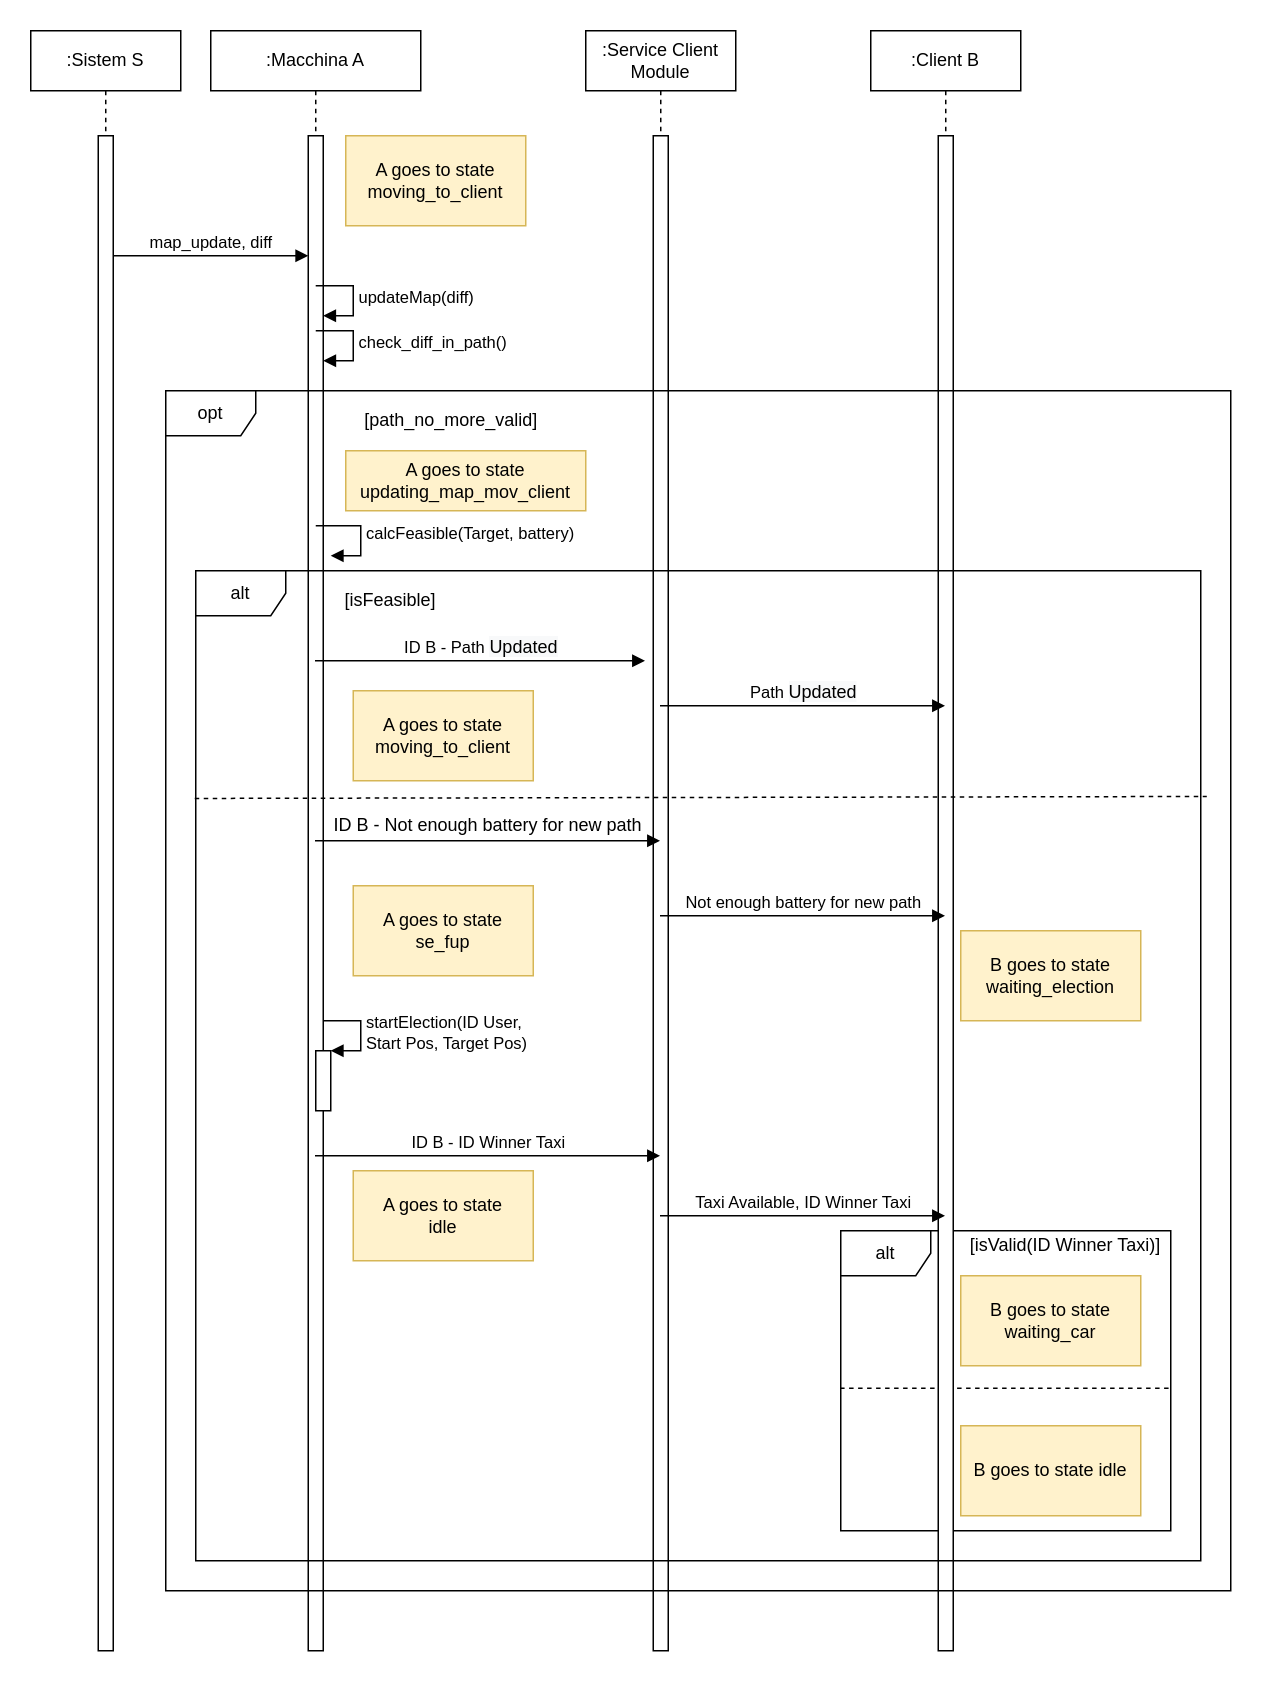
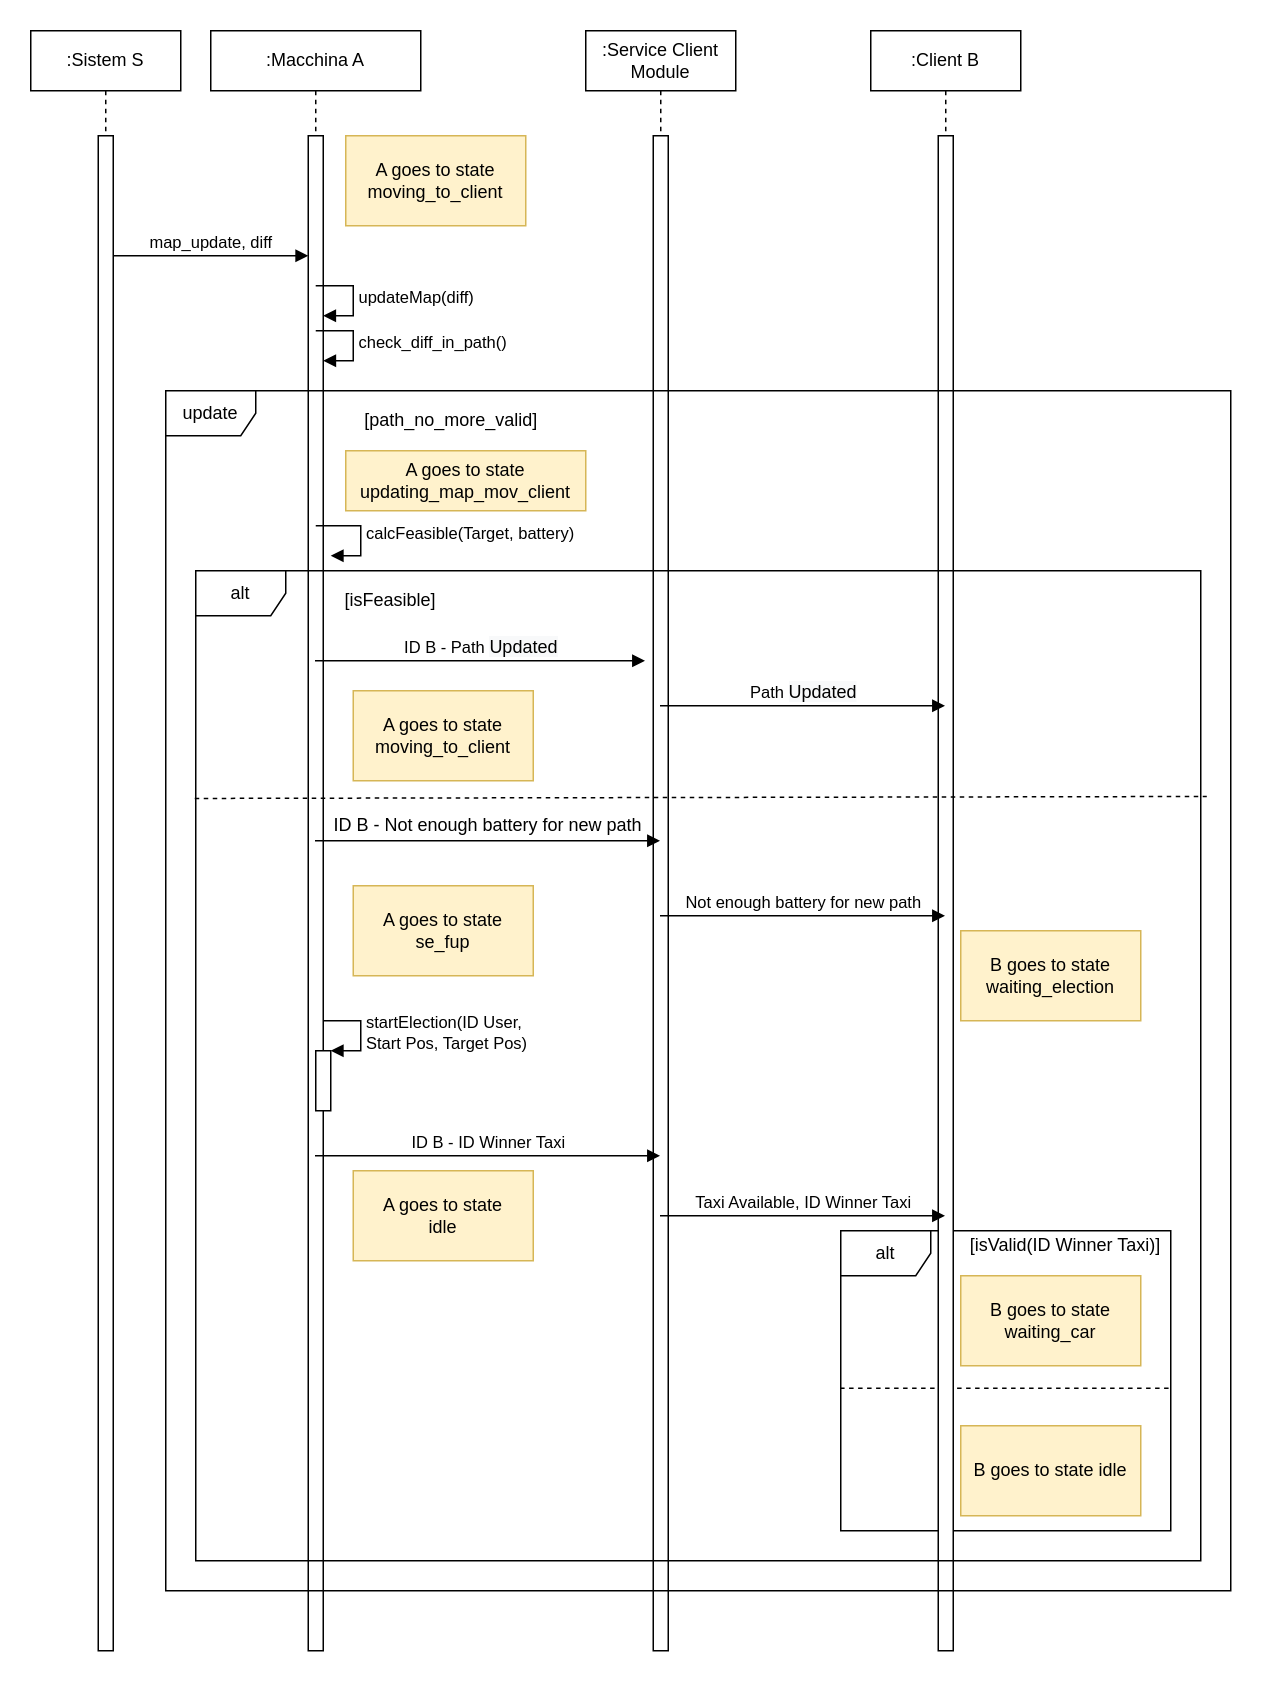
node "opt": label "opt" -> "update"
